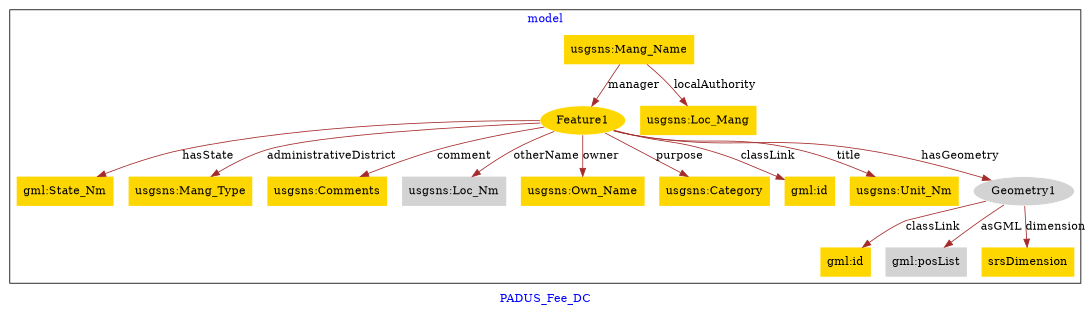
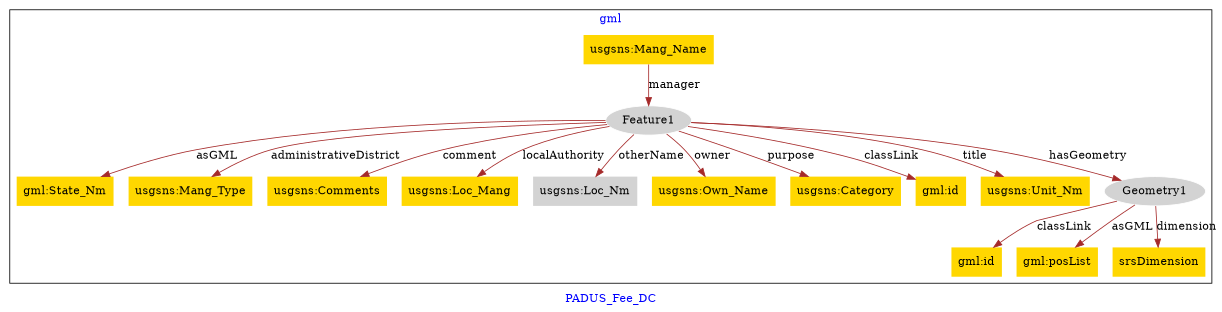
cluster "model": label "model" -> "gml"
edge "usgsns:Mang_Name" -> "usgsns:Loc_Mang": now "Feature1" -> "usgsns:Loc_Mang"
node "Feature1": fillcolor gold -> lightgray
edge "Feature1" -> "gml:State_Nm": label "hasState" -> "asGML"
node "gml:posList": fillcolor lightgray -> gold
